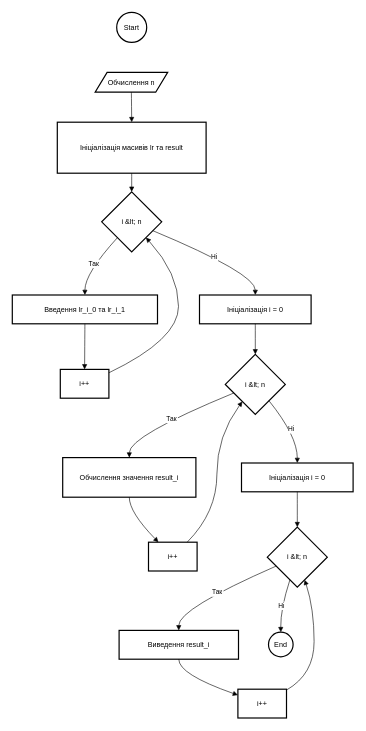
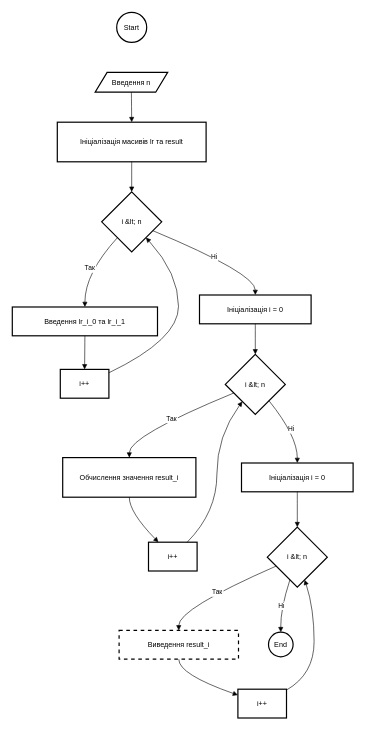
node "Обчислення n": label "Обчислення n" -> "Введення n"
node "Ініціалізація масивів lr та result": size 149x51 -> 149x40
node "Введення lr_i_0 та lr_i_1": moved (85, 309) -> (85, 321)
node "Виведення result_i": style solid -> dashed
